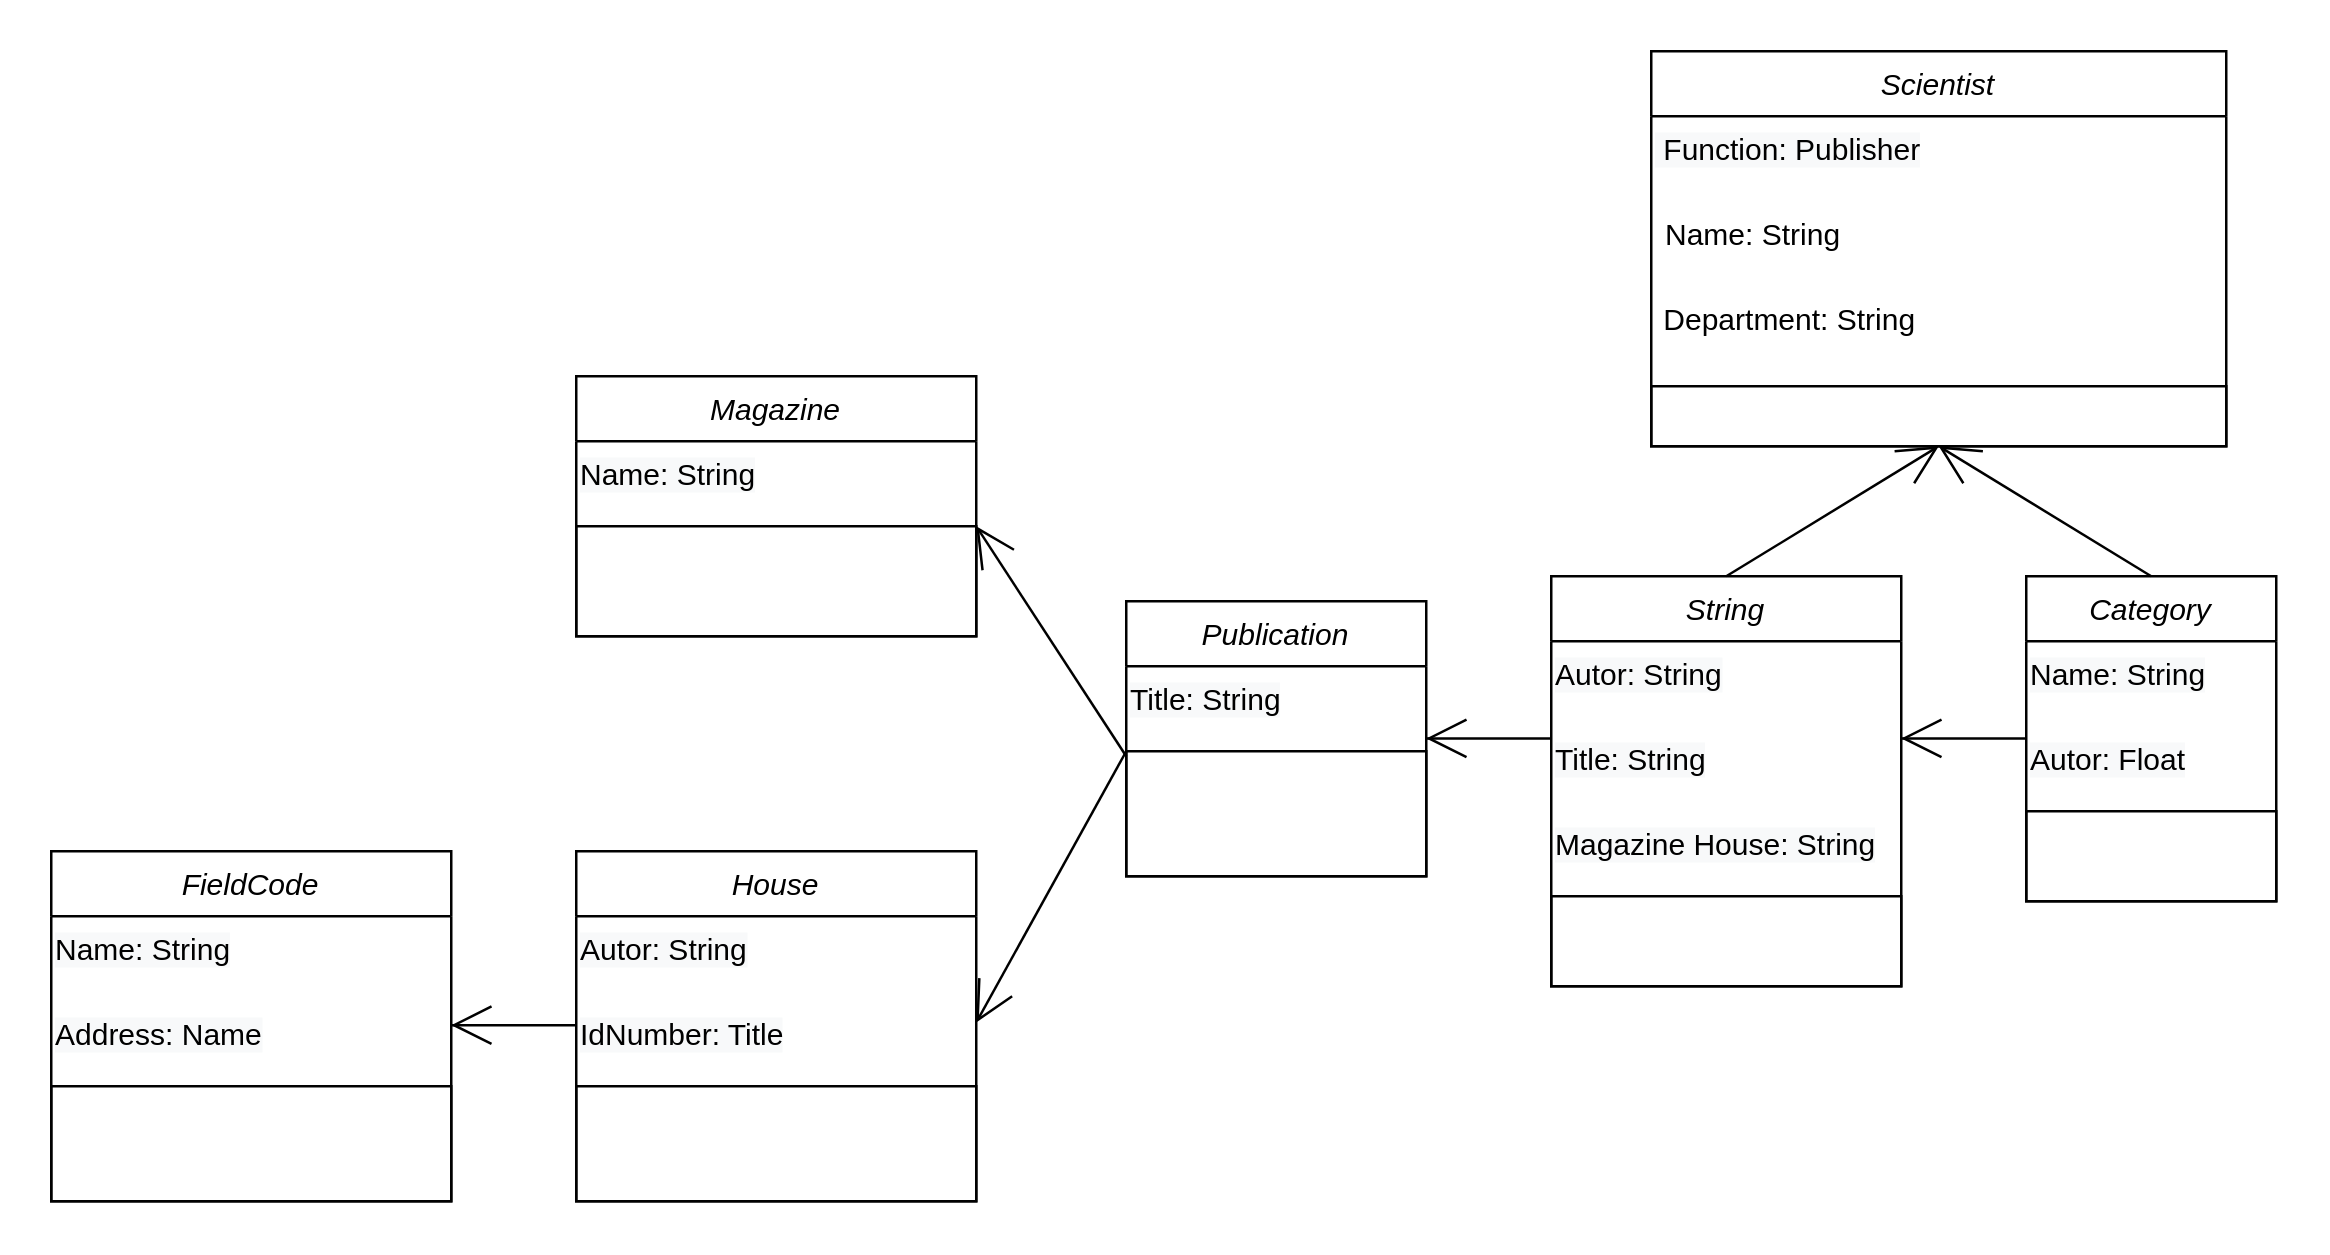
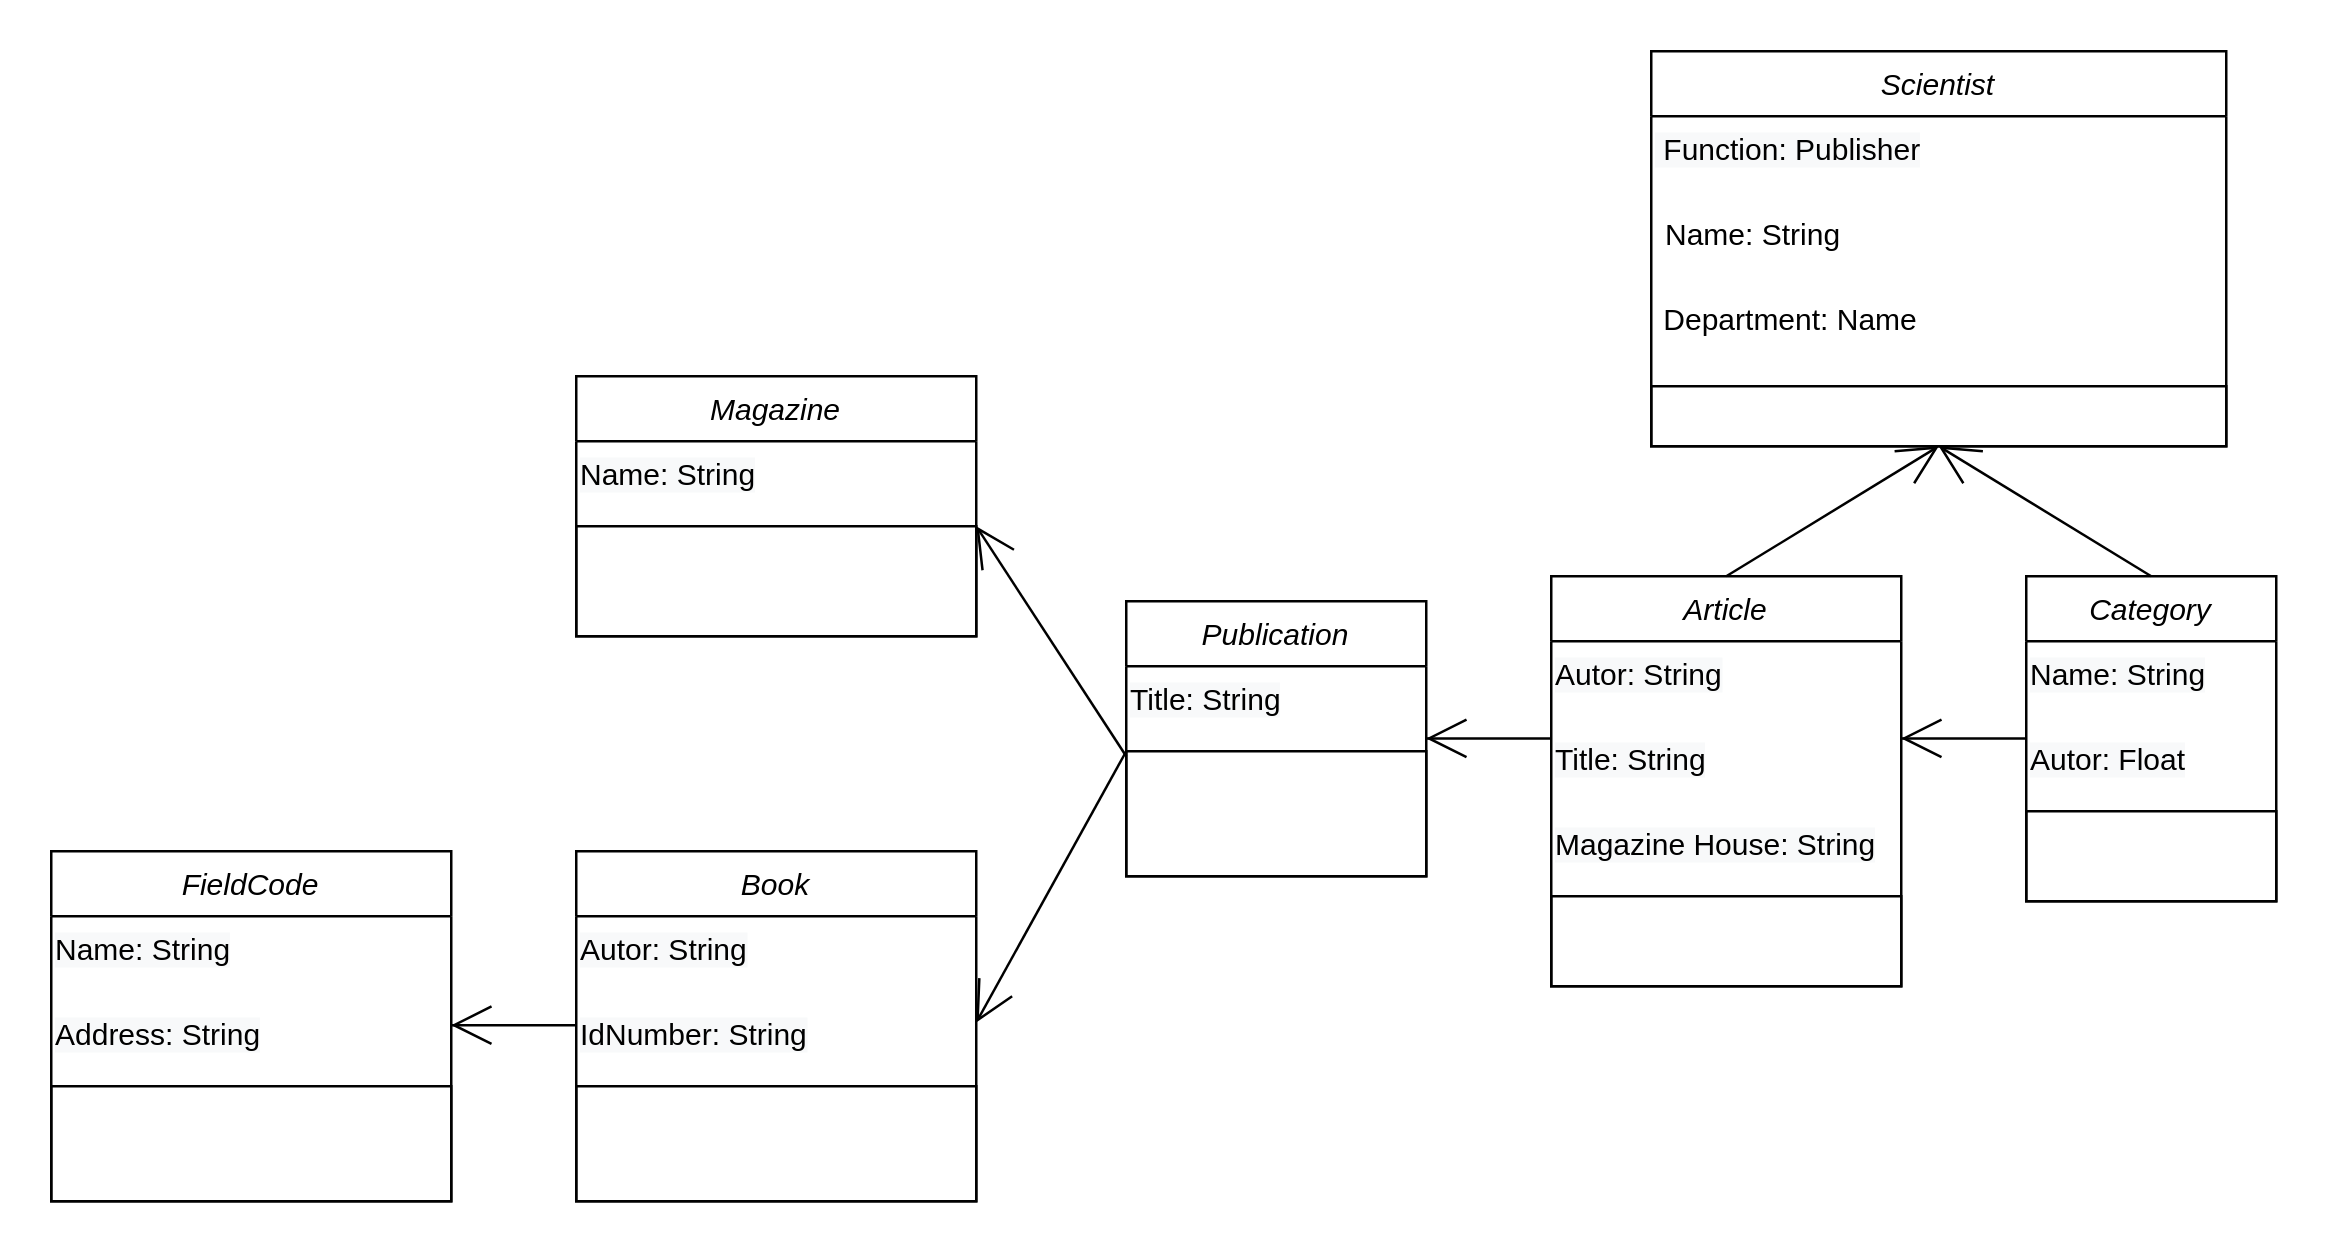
node "Department: String": label "Department: String" -> "Department: Name"
node "String": label "String" -> "Article"
node "House": label "House" -> "Book"
node "Address: Name": label "Address: Name" -> "Address: String"
node "IdNumber: Title": label "IdNumber: Title" -> "IdNumber: String"
